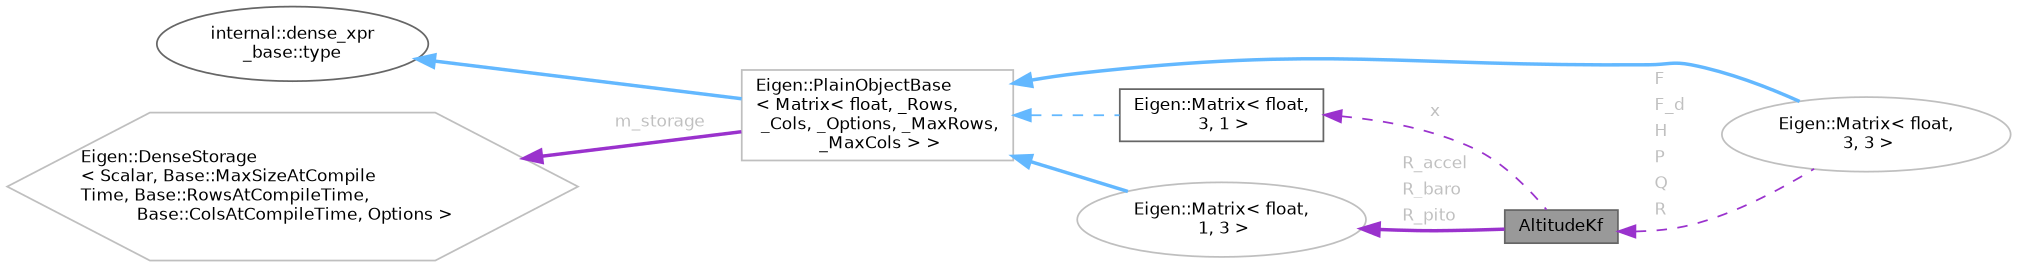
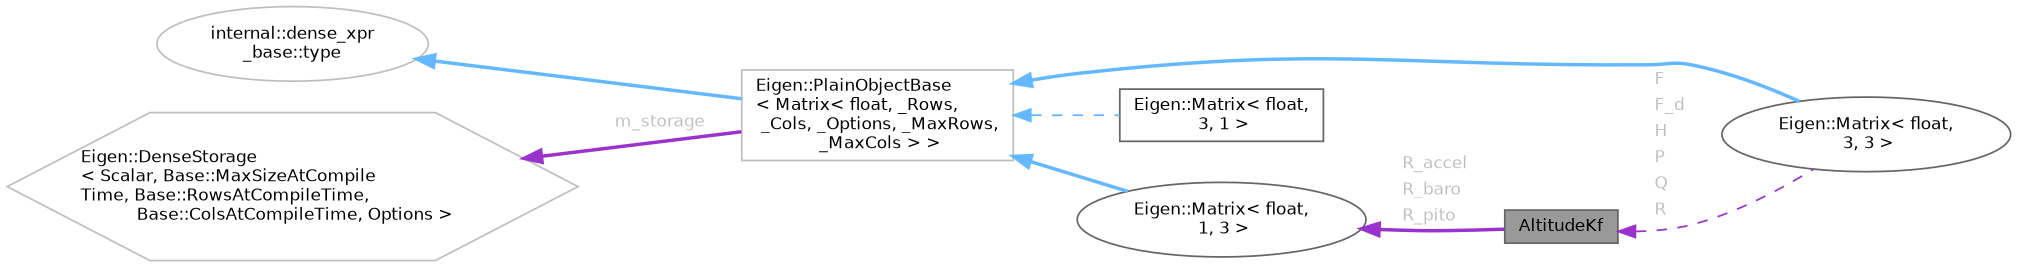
node "internal::dense_xpr _base::type": color gray40 -> grey75
node "Eigen::Matrix< float, 3, 3 >": color grey75 -> gray40
edge "AltitudeKf" -> "Eigen::Matrix< float, 3, 1 >": removed, label "x"
node "Eigen::Matrix< float, 1, 3 >": color grey75 -> gray40
